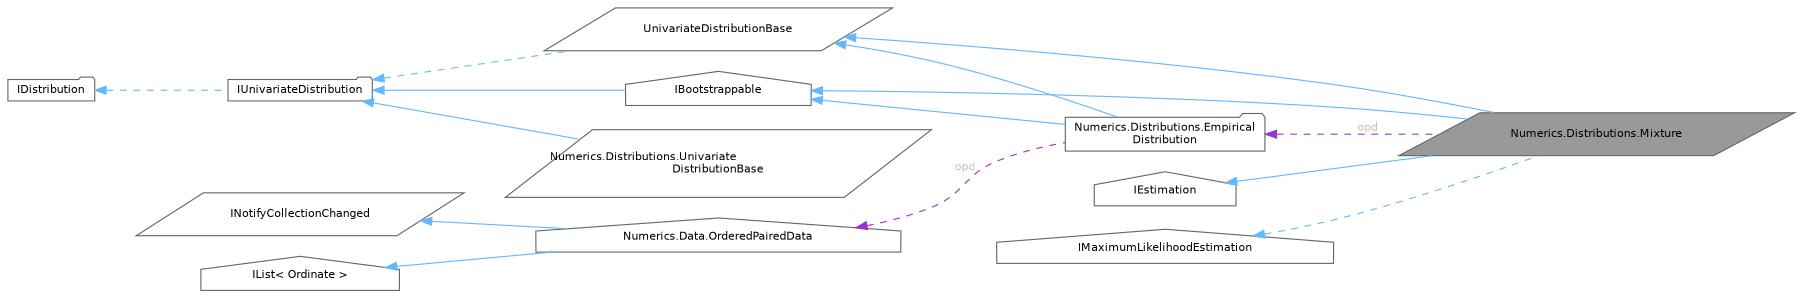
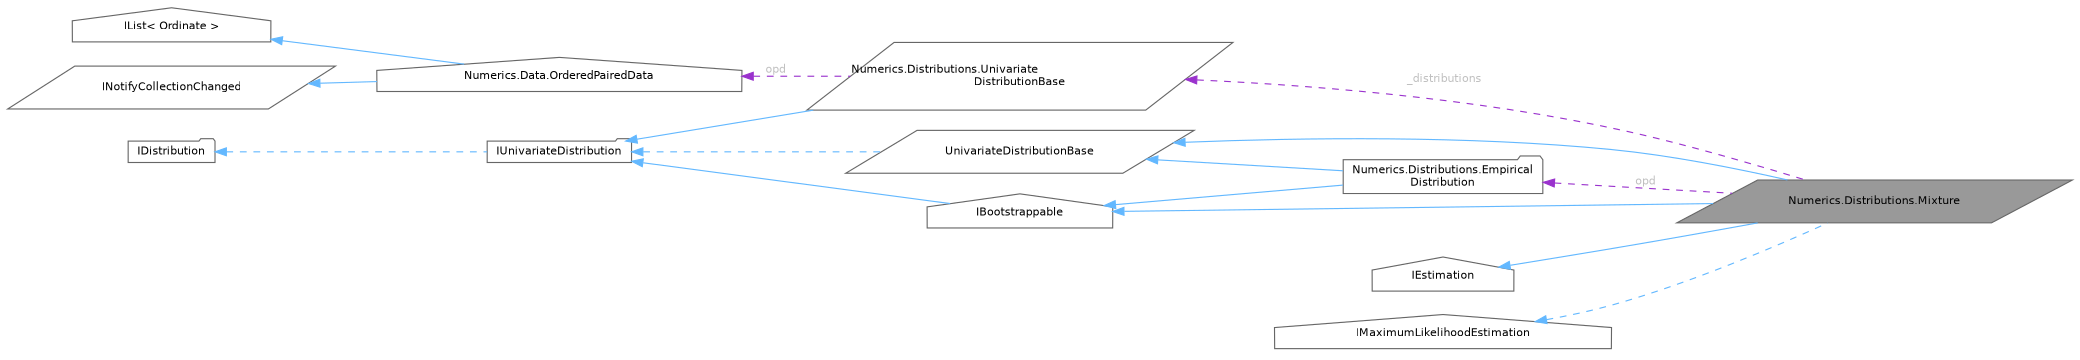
edge "Numerics.Distributions.Mixture" -> "Numerics.Distributions.Univariate DistributionBase": added, label "_distributions"
edge "Numerics.Distributions.Empirical Distribution" -> "Numerics.Data.OrderedPairedData": now "Numerics.Distributions.Univariate DistributionBase" -> "Numerics.Data.OrderedPairedData"
